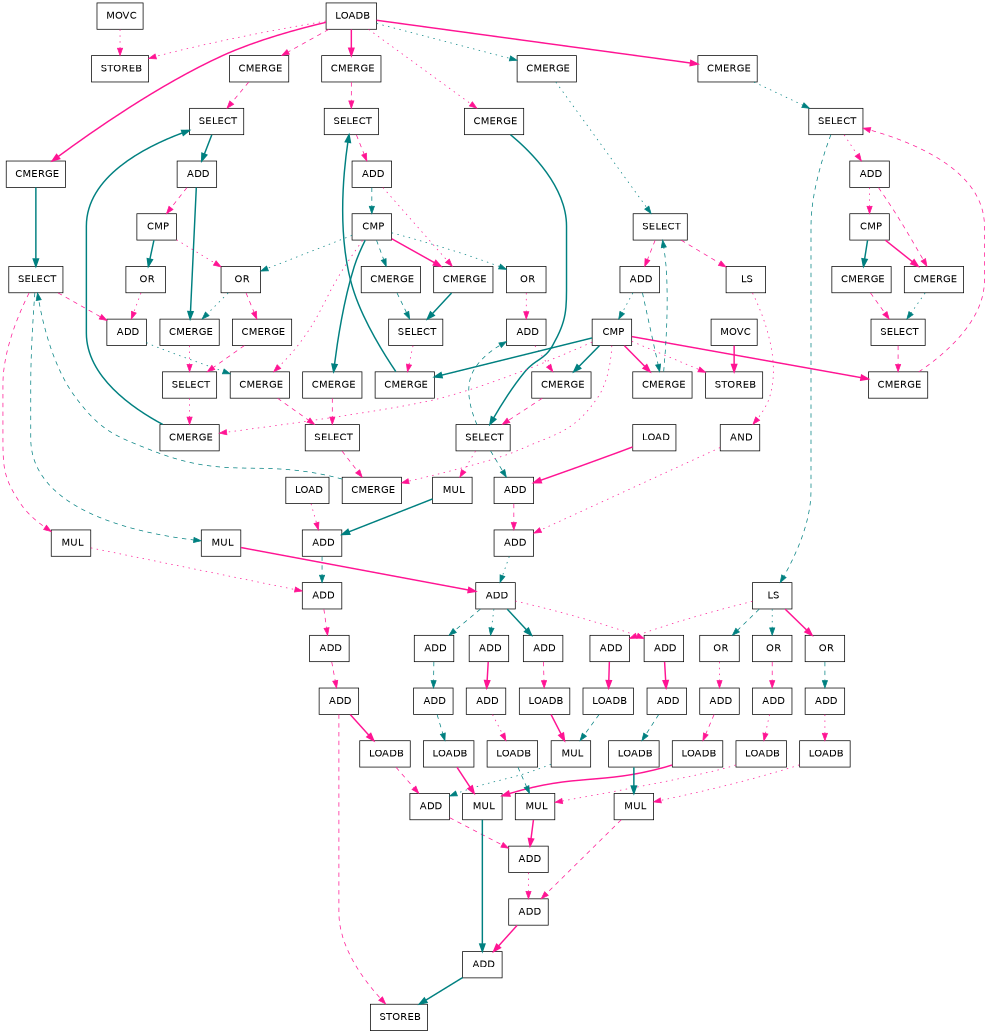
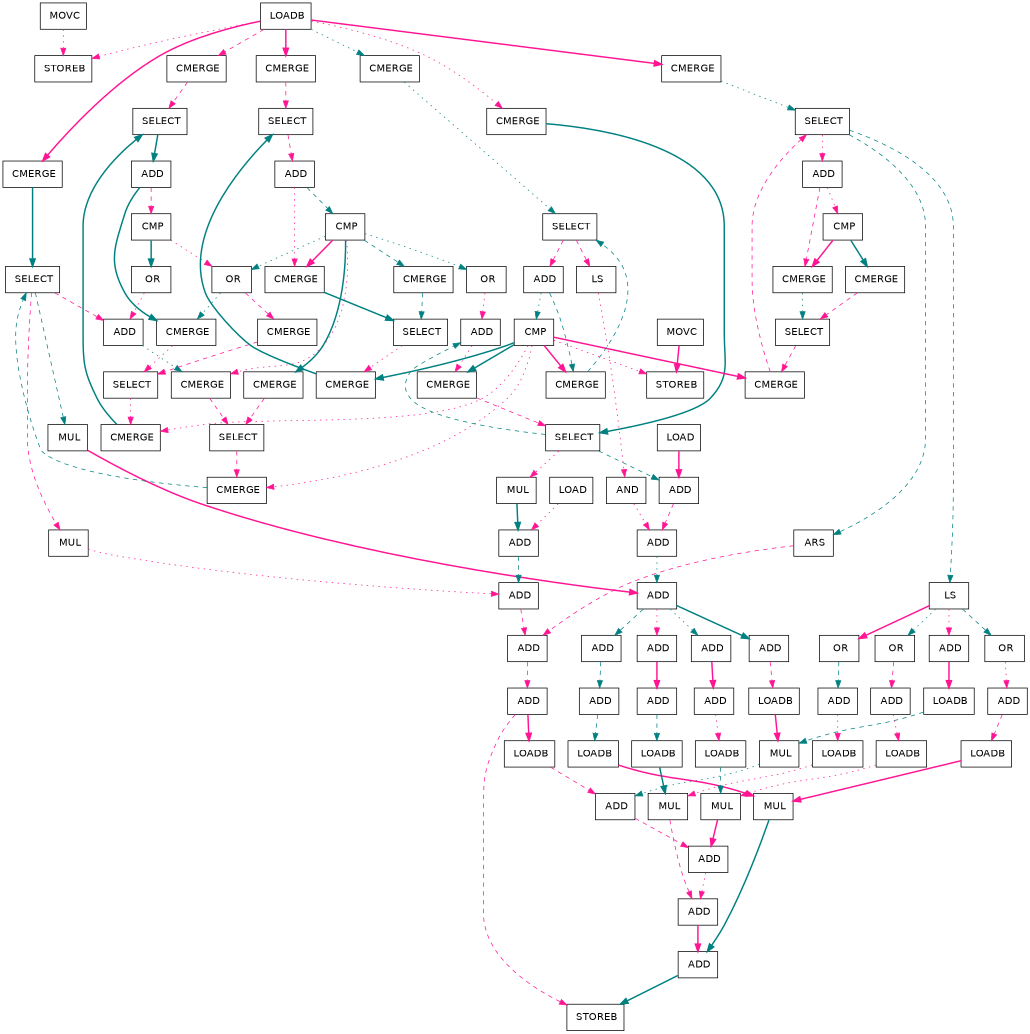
node "ARS": added
